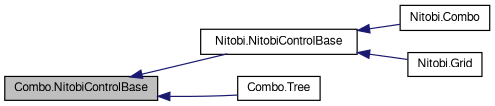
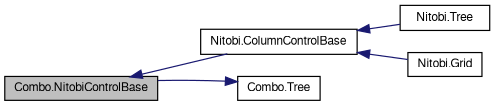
node "Nitobi.Combo": label "Nitobi.Combo" -> "Nitobi.Tree"
node "Nitobi.NitobiControlBase": label "Nitobi.NitobiControlBase" -> "Nitobi.ColumnControlBase"
edge "Combo.Tree" -> "Combo.NitobiControlBase": reversed
